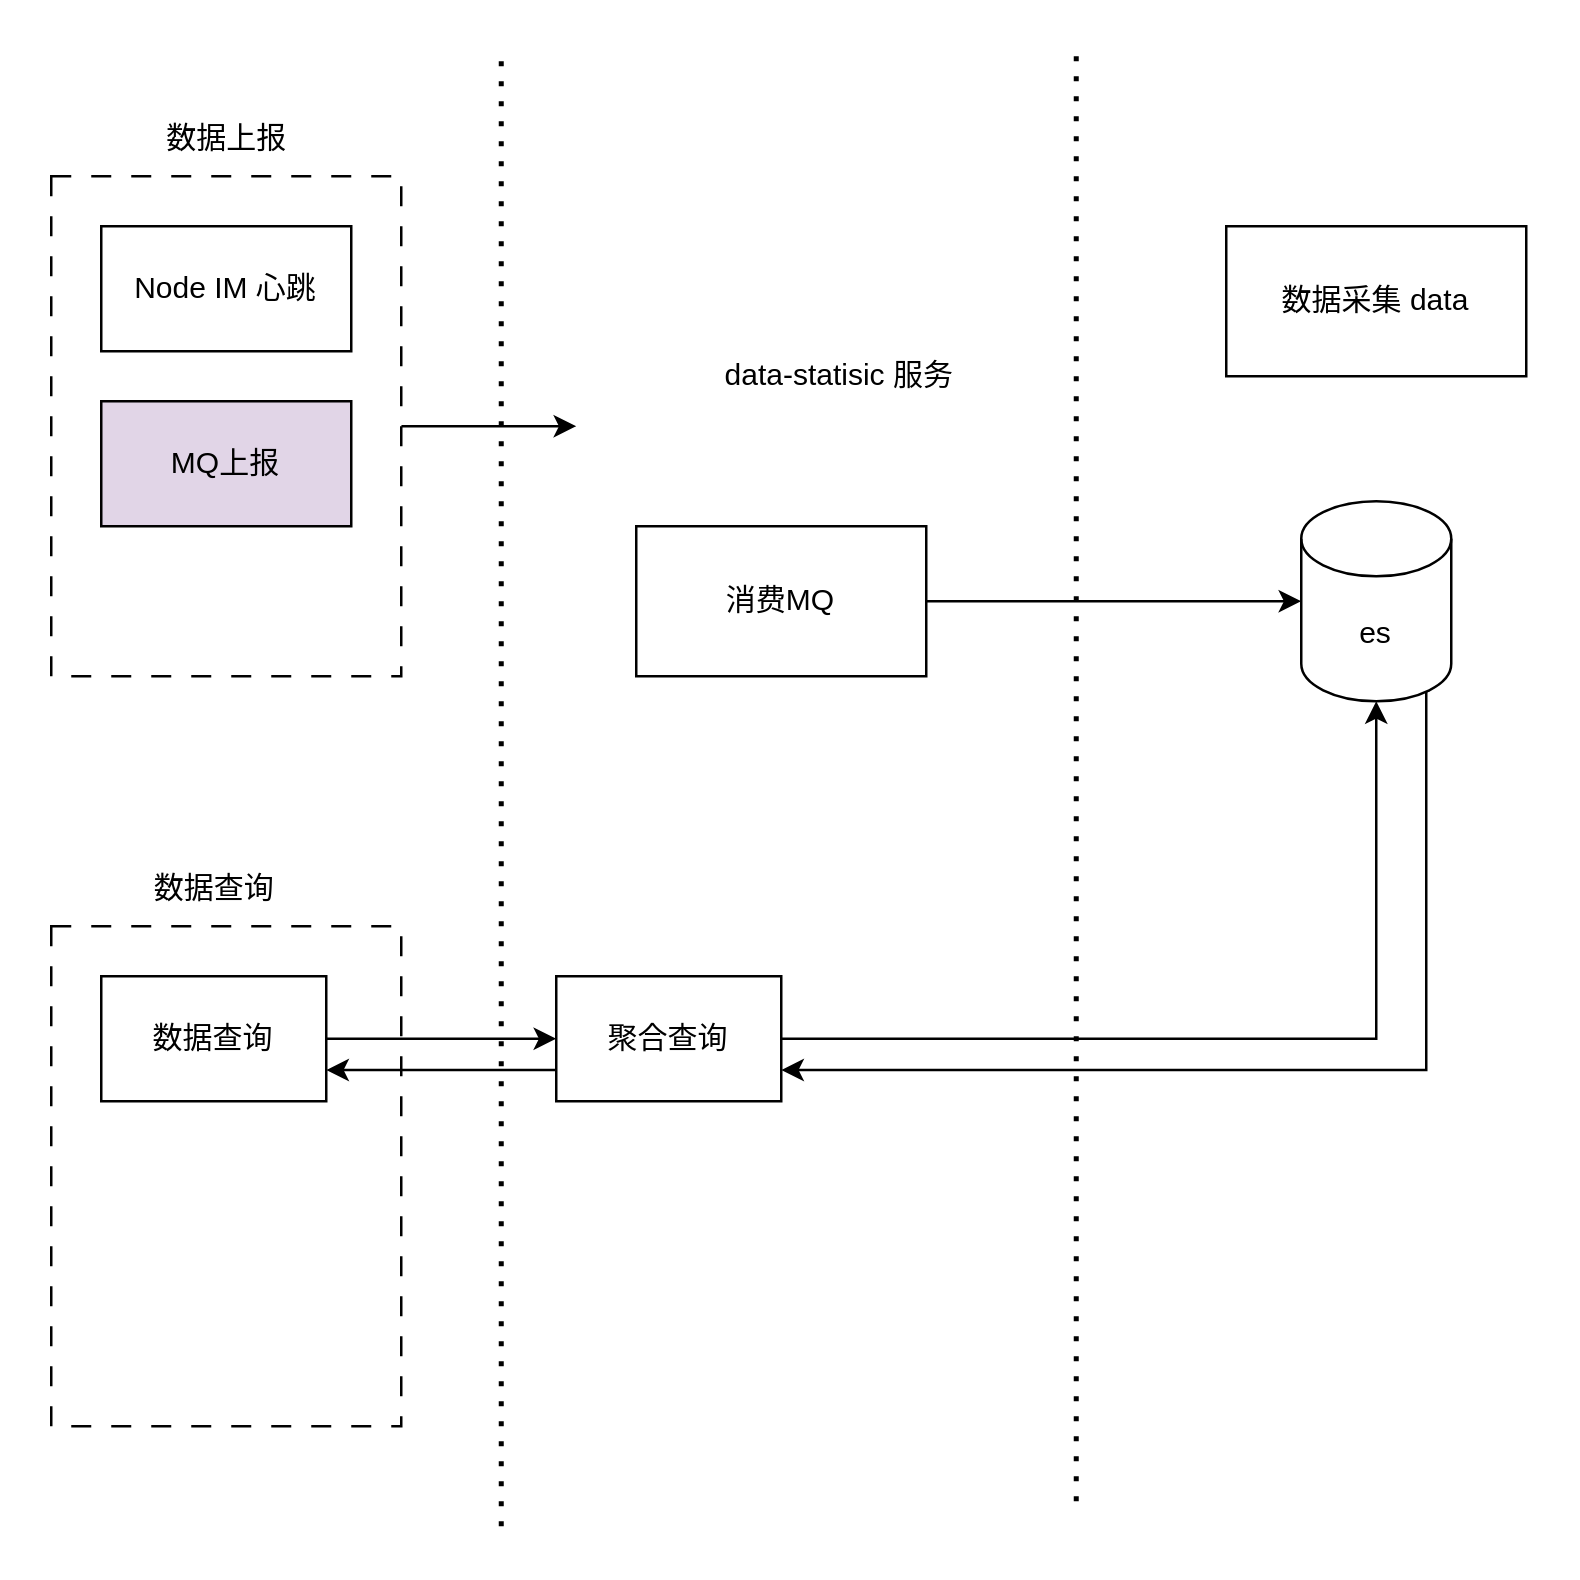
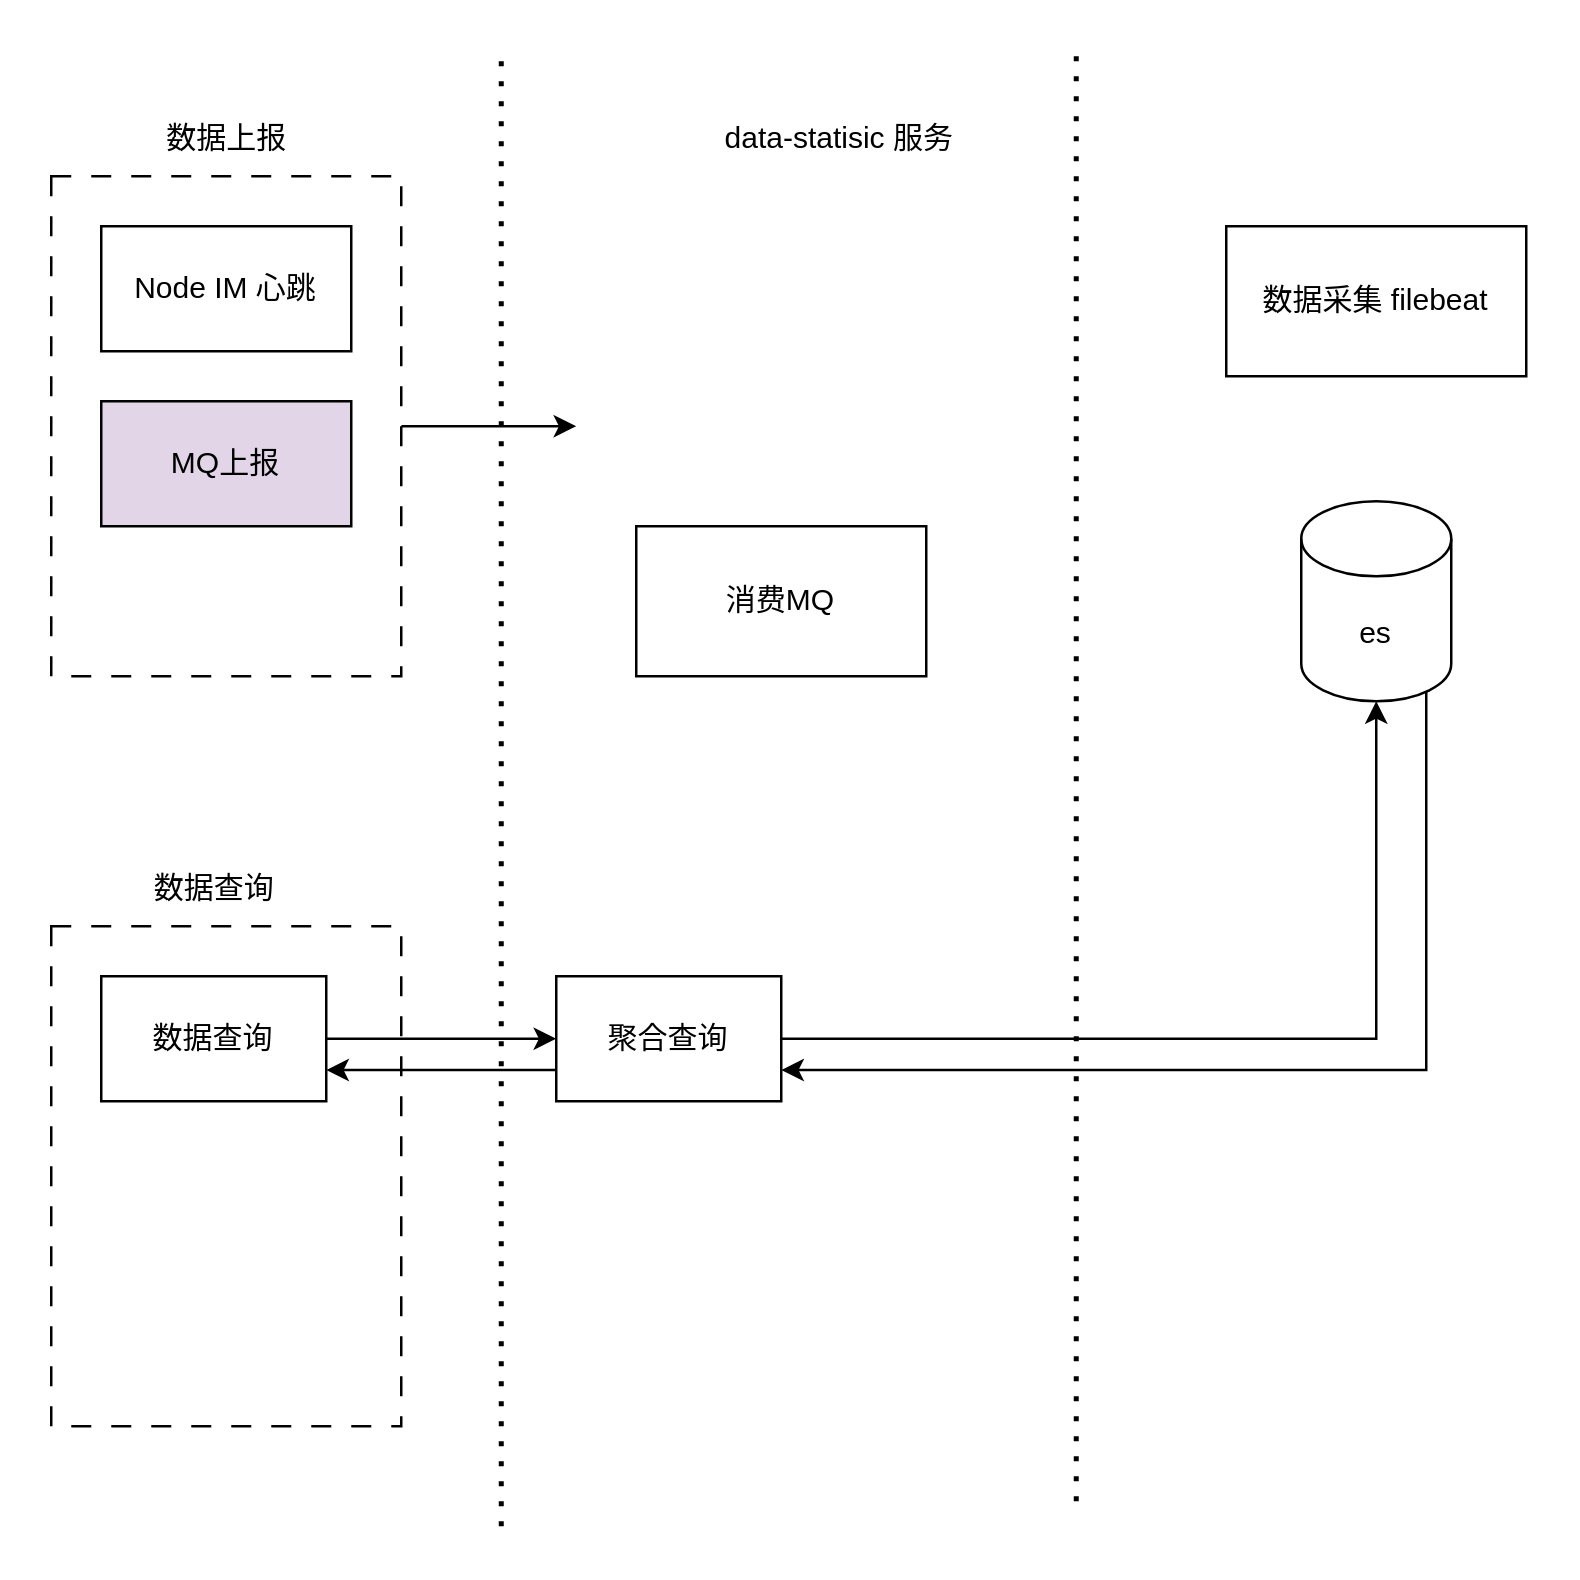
node "数据采集 data": label "数据采集 data" -> "数据采集 filebeat"
node "data-statisic 服务": moved (839, 376) -> (839, 139)
edge "消费MQ" -> "es": removed
